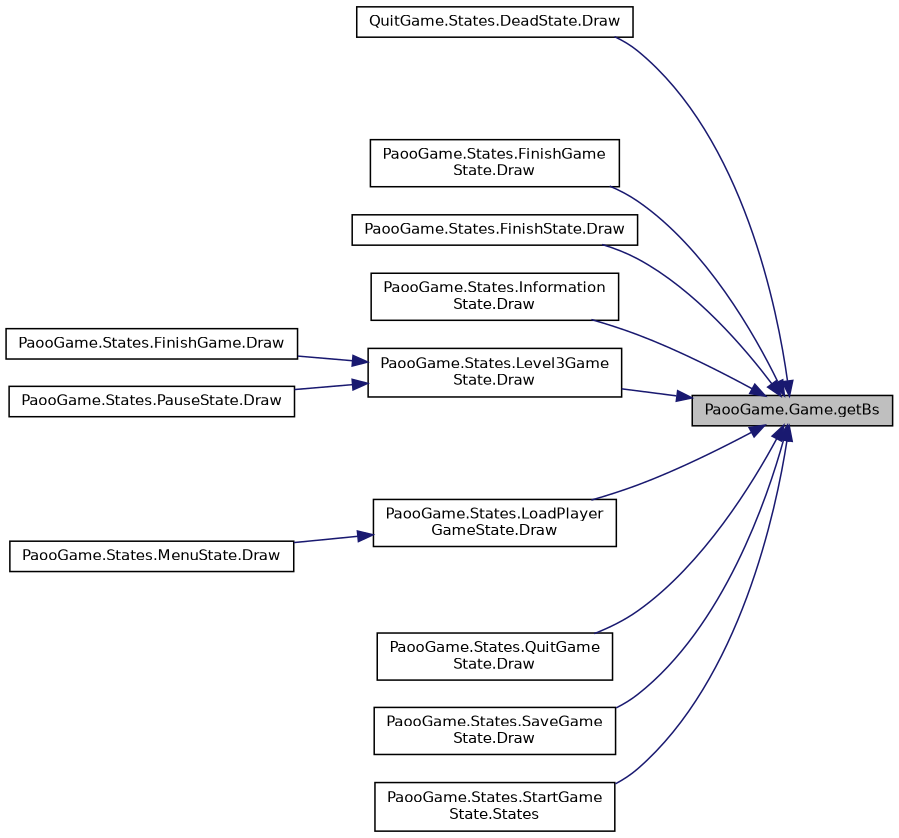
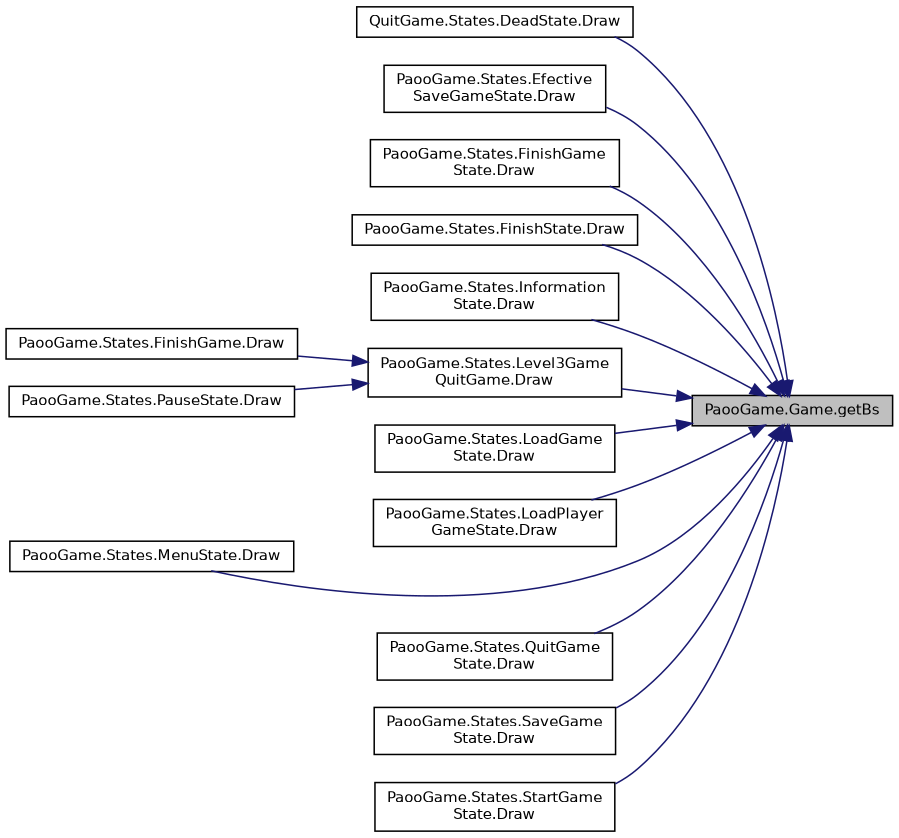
node "PaooGame.States.Efective SaveGameState.Draw": added
node "PaooGame.States.Level3Game State.Draw": label "PaooGame.States.Level3Game State.Draw" -> "PaooGame.States.Level3Game QuitGame.Draw"
node "PaooGame.States.LoadGame State.Draw": added
edge "PaooGame.States.MenuState.Draw" -> "PaooGame.States.LoadPlayer GameState.Draw": now "PaooGame.States.MenuState.Draw" -> "PaooGame.Game.getBs"
node "PaooGame.States.StartGame State.States": label "PaooGame.States.StartGame State.States" -> "PaooGame.States.StartGame State.Draw"
